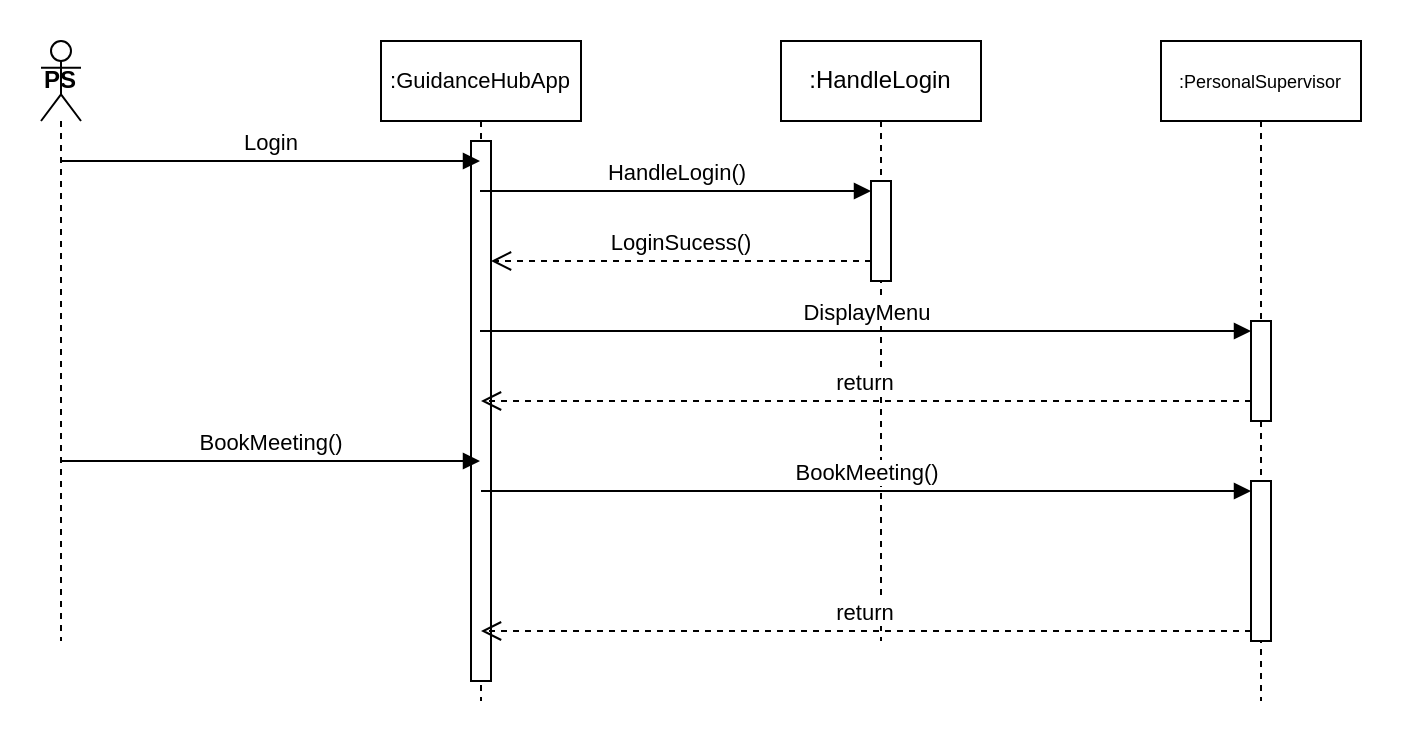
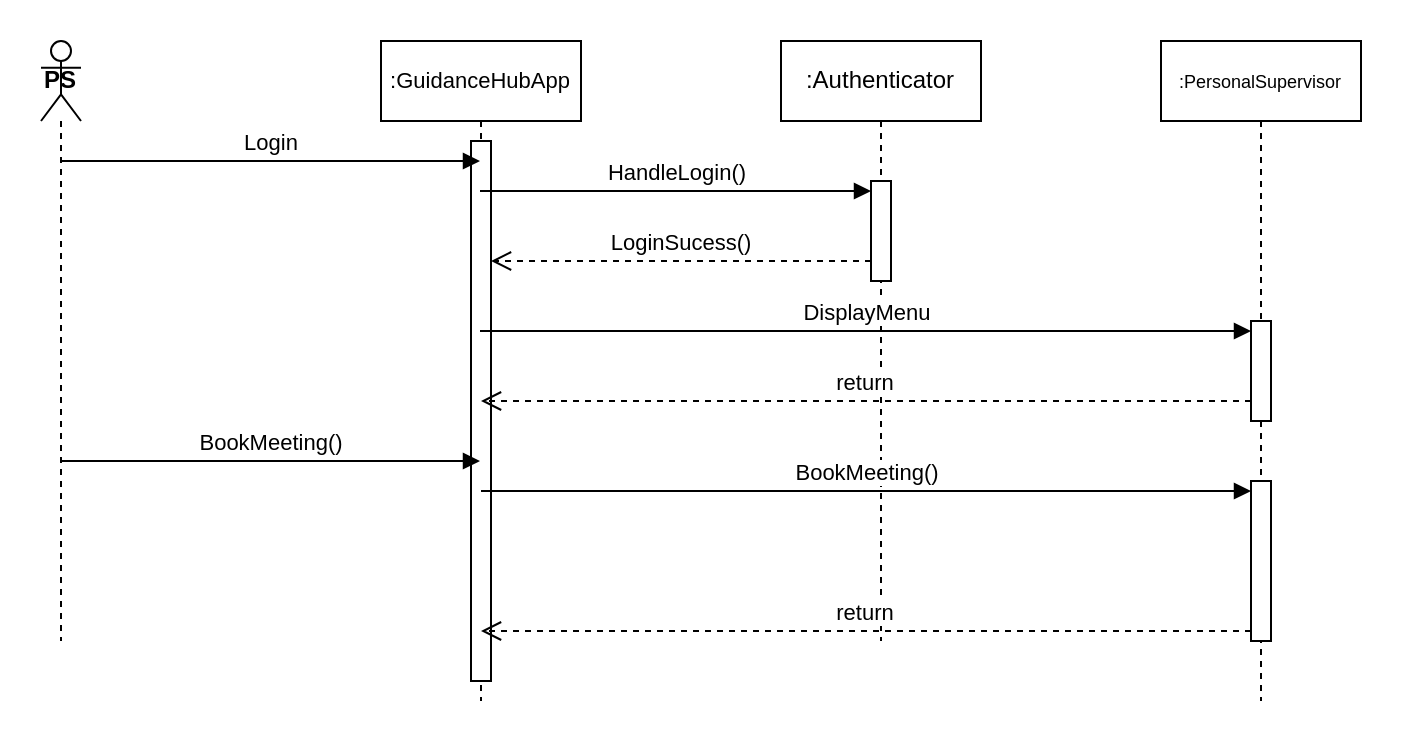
node ":HandleLogin": label ":HandleLogin" -> ":Authenticator"
